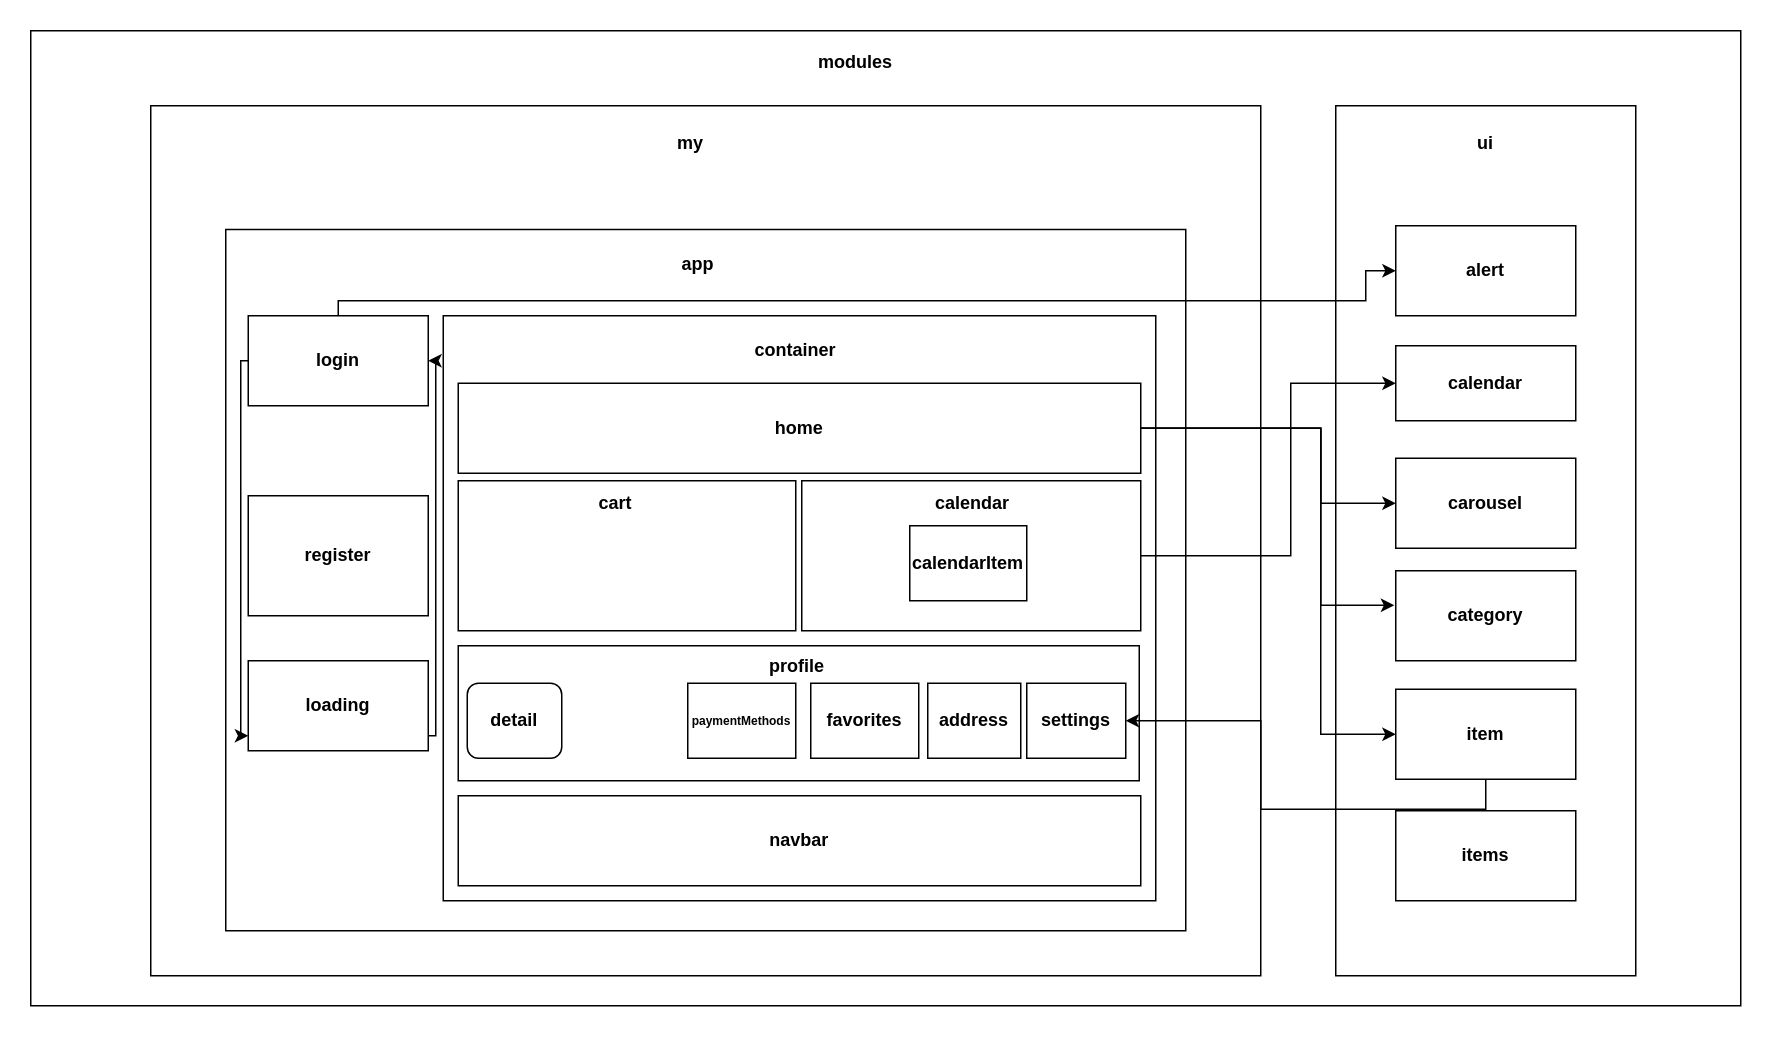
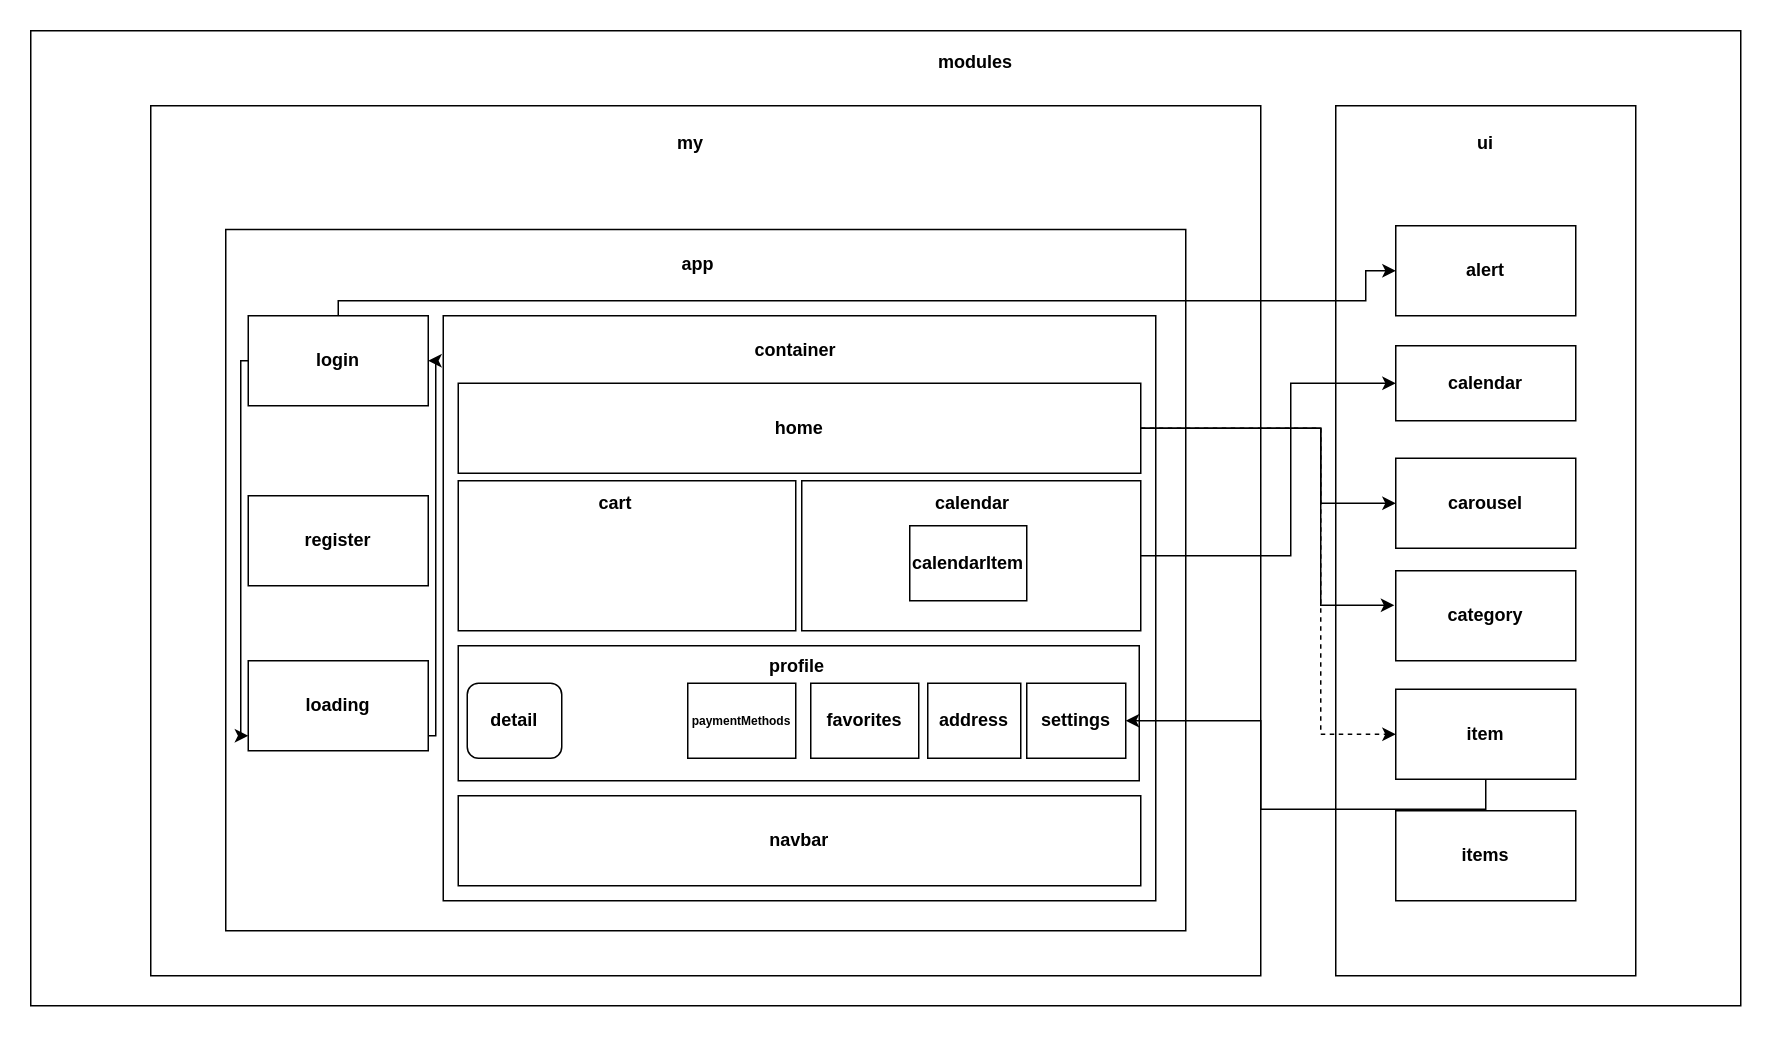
node "modules": moved (856, 62) -> (976, 62)
node "register": size 180x120 -> 180x90
edge "home" -> "item": style solid -> dashed
